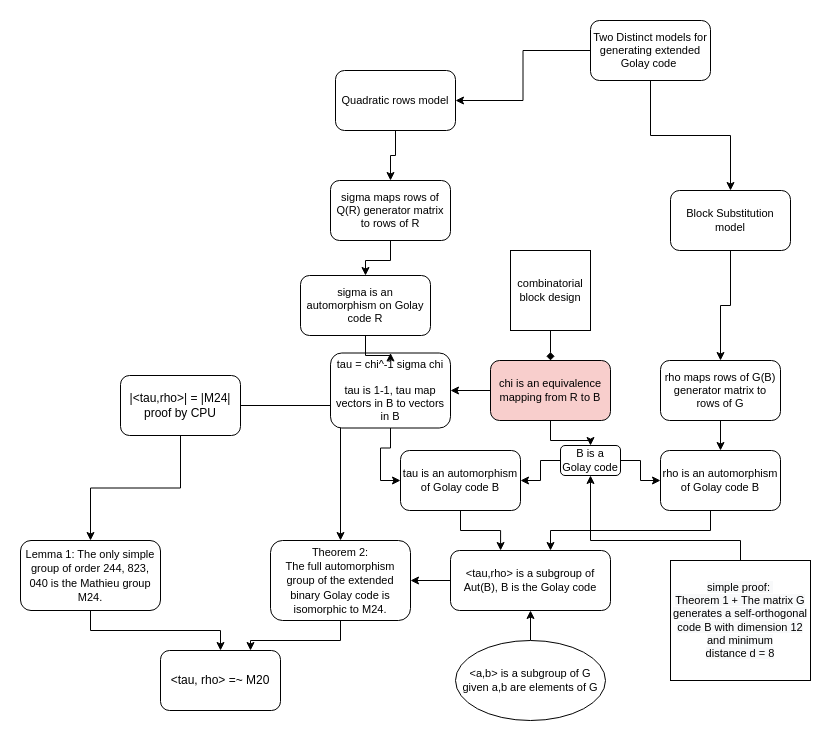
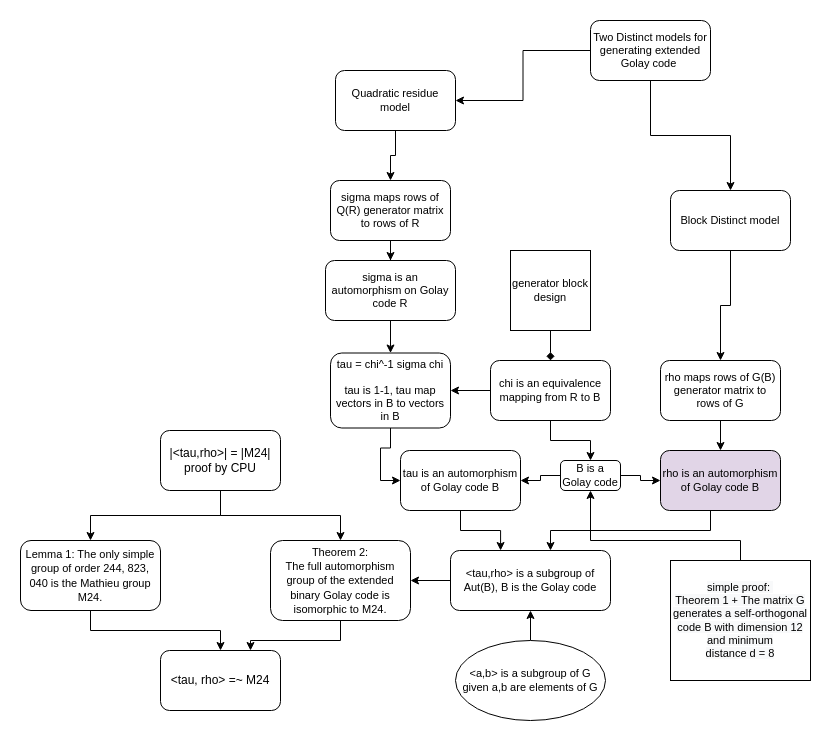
node "Quadratic rows model": label "Quadratic rows model" -> "Quadratic residue model"
node "Block Substitution model": label "Block Substitution model" -> "Block Distinct model"
node "combinatorial block design": label "combinatorial block design" -> "generator block design"
node "sigma is an automorphism on Golay code R": moved (366, 306) -> (391, 291)
node "chi is an equivalence mapping from R to B": fillcolor #f8cecc -> #ffffff
node "|<tau,rho>| = |M24| proof by CPU": moved (181, 406) -> (221, 461)
node "B is a Golay code": moved (591, 461) -> (591, 476)
node "rho is an automorphism of Golay code B": fillcolor #ffffff -> #e1d5e7
node "<tau, rho> =~ M20": label "<tau, rho> =~ M20" -> "<tau, rho> =~ M24"
